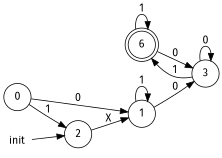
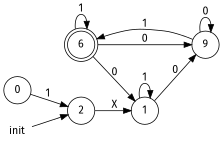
node "3": label "3" -> "9"
edge "0" -> "1": now "6" -> "1"
